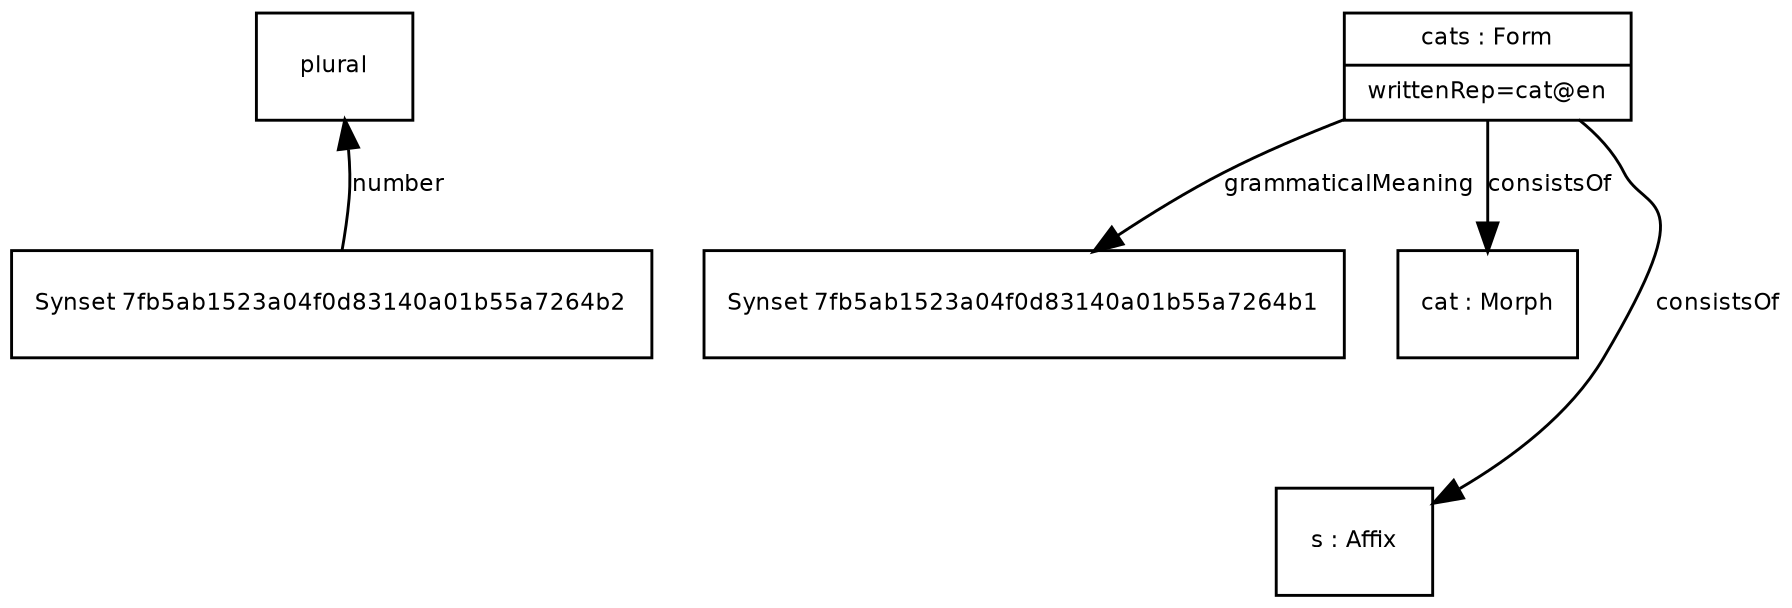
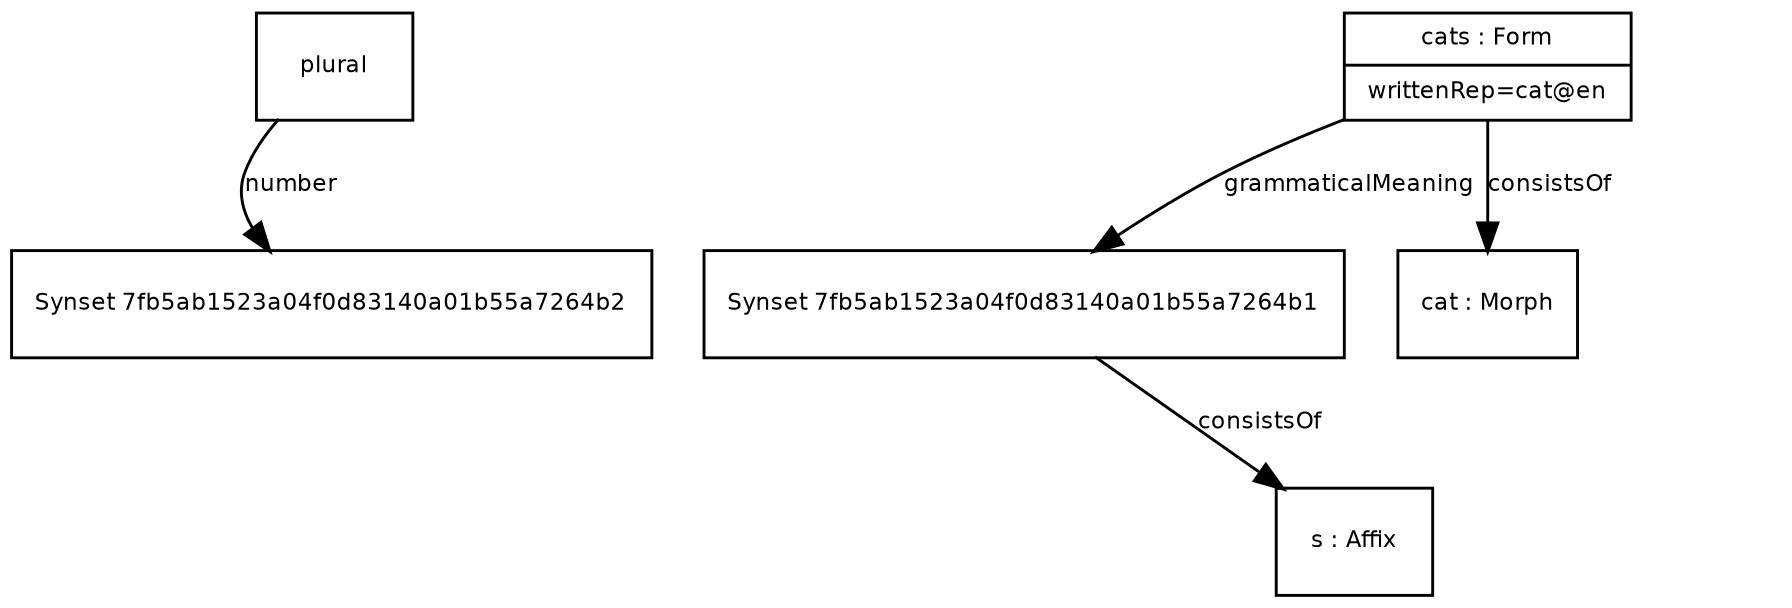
edge "Synset 7fb5ab1523a04f0d83140a01b55a7264b2" -> "plural": reversed
edge "cats : Form" -> "s : Affix": now "Synset 7fb5ab1523a04f0d83140a01b55a7264b1" -> "s : Affix"
